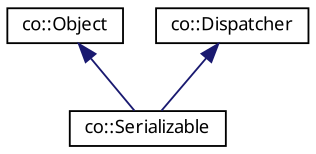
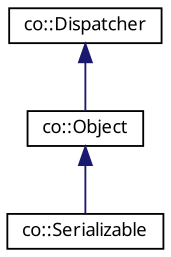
edge "co::Serializable" -> "co::Dispatcher": now "co::Object" -> "co::Dispatcher"
